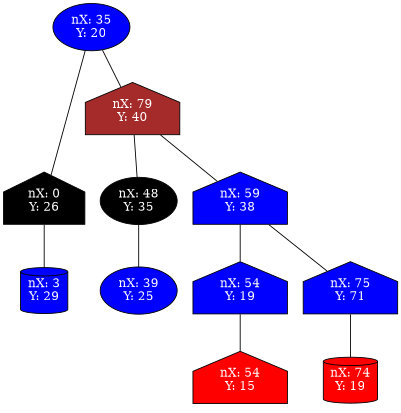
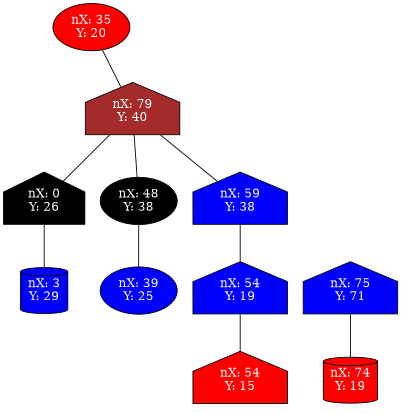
node "nX: 35 Y: 20": fillcolor blue -> Red
edge "nX: 35 Y: 20" -- "nX: 0 Y: 26": now "nX: 79 Y: 40" -- "nX: 0 Y: 26"
node "nX: 48 Y: 35": label "nX: 48 Y: 35" -> "nX: 48 Y: 38"
edge "nX: 59 Y: 38" -- "nX: 75 Y: 71": removed
